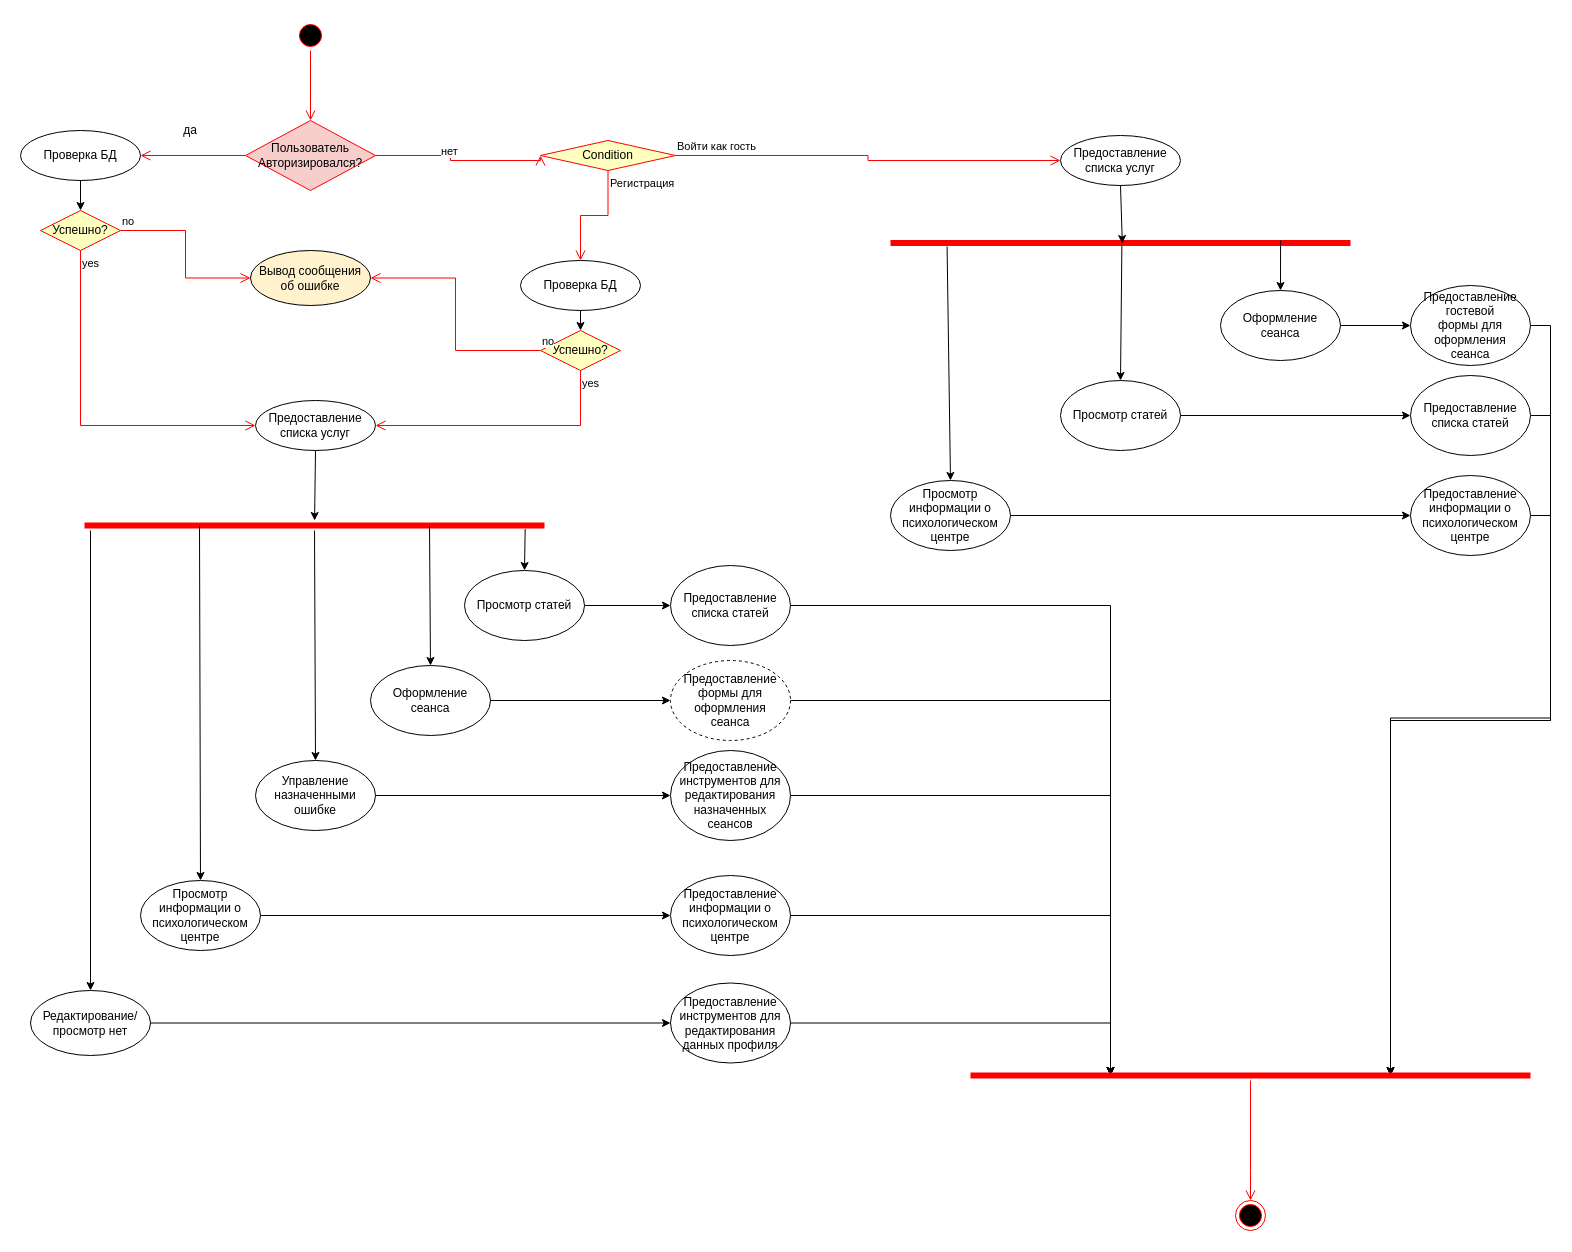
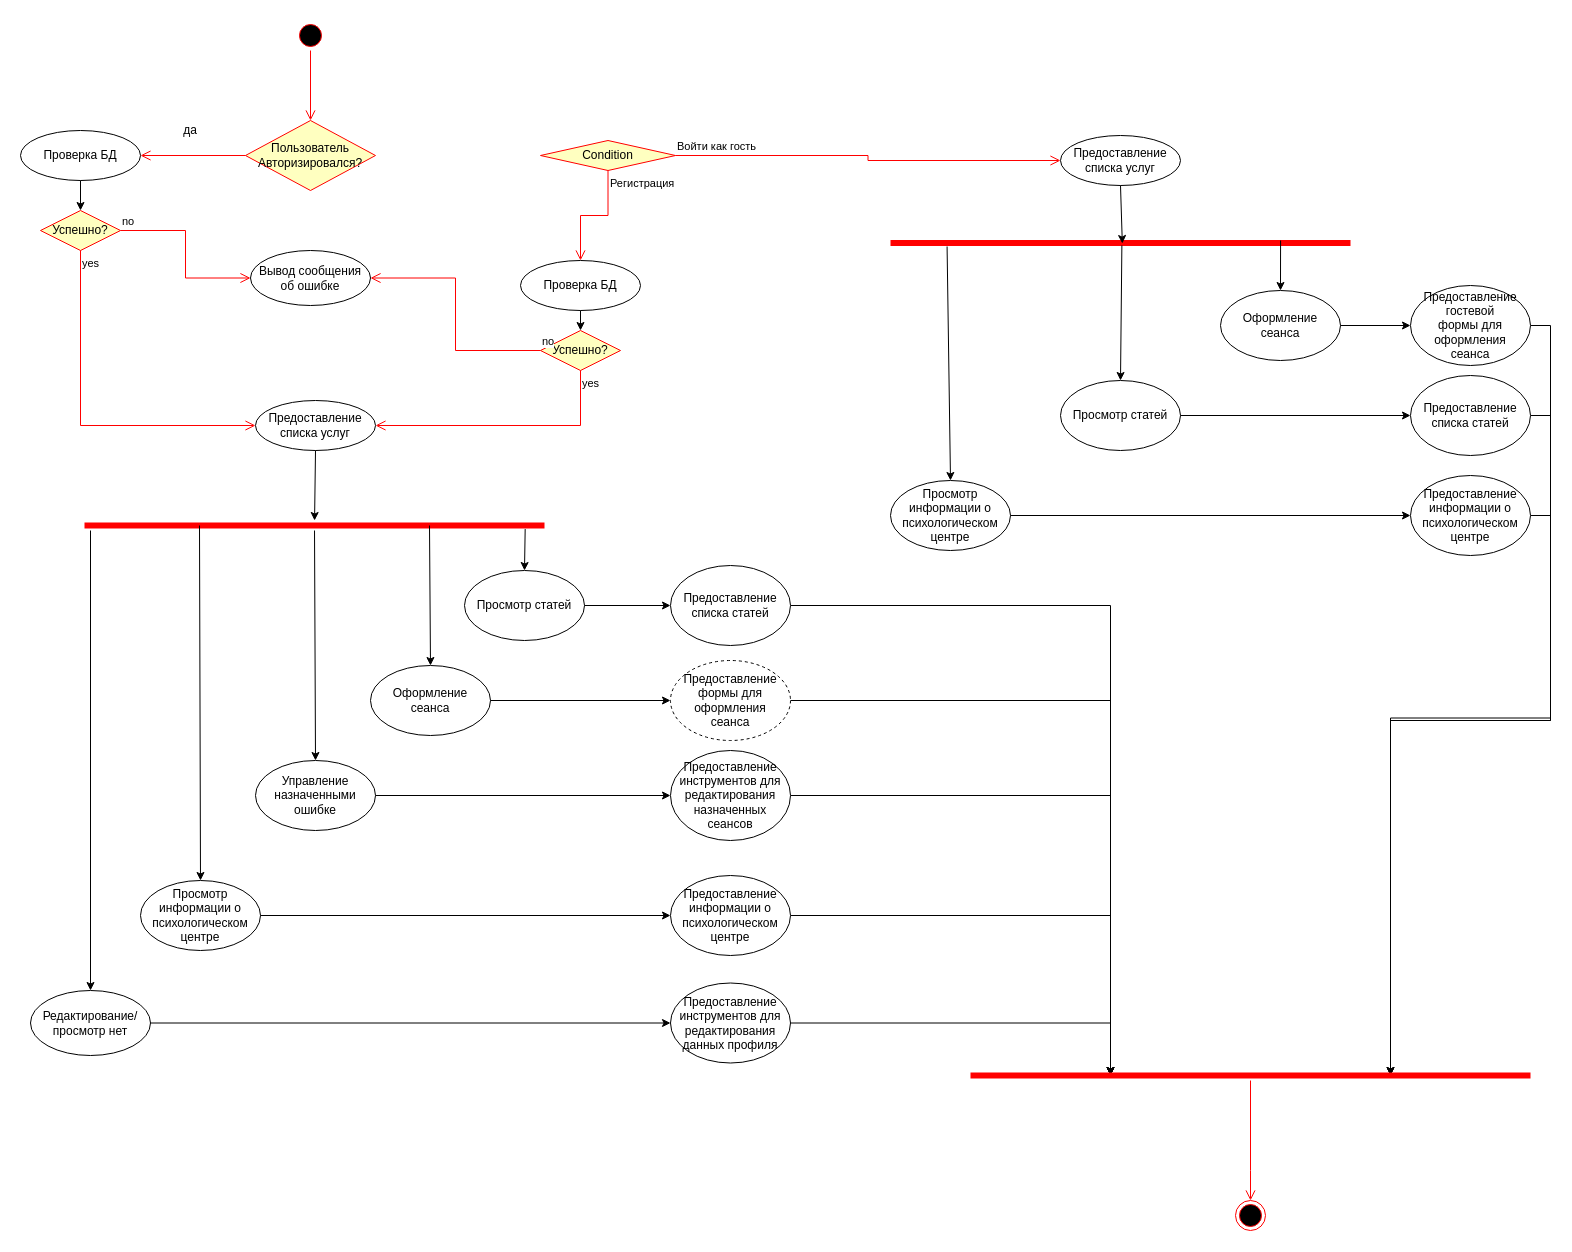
node "Пользователь Авторизировался?": fillcolor #f8cecc -> #ffffc0
edge "Пользователь Авторизировался?" -> "Condition": removed, label "нет"
node "Вывод сообщения об ошибке": fillcolor #fff2cc -> #ffffff
